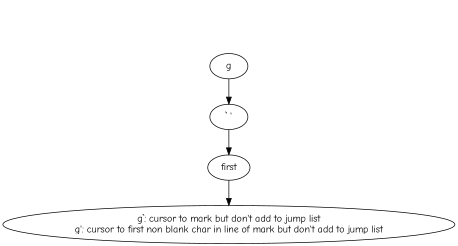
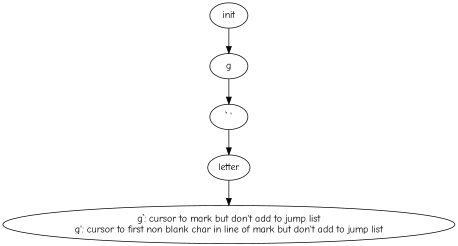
node "init": added
node "first": label "first" -> "letter"
